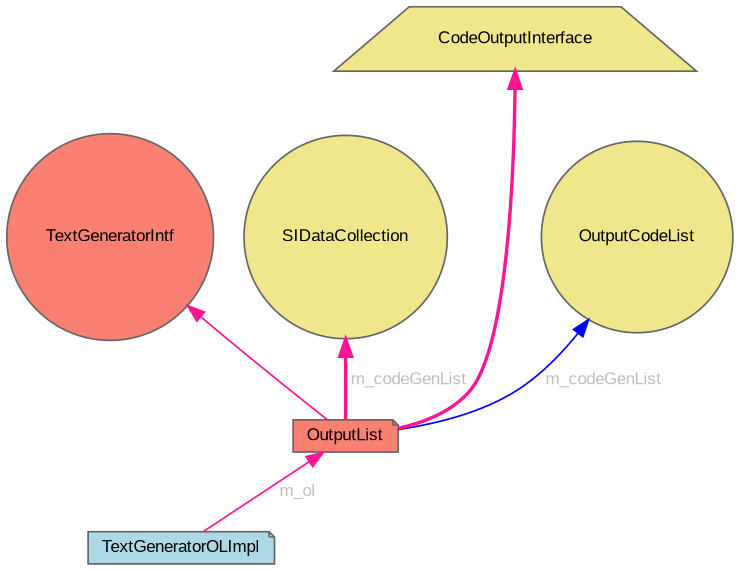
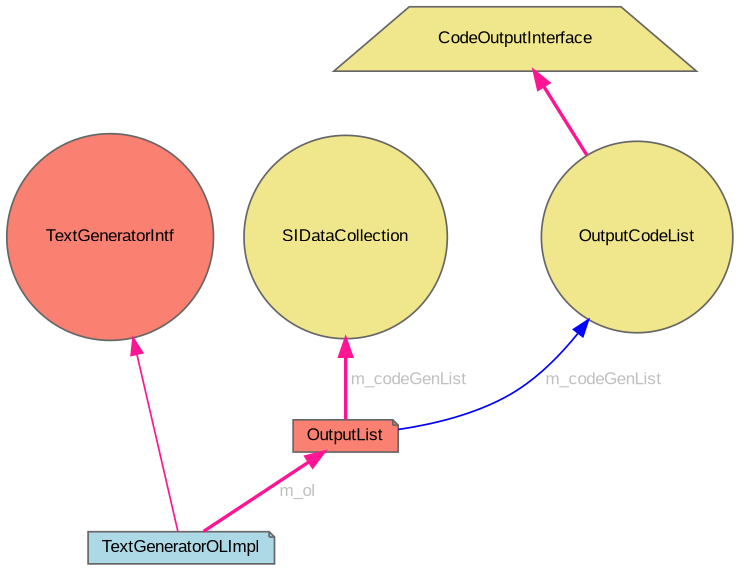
edge "OutputList" -> "CodeOutputInterface": now "OutputCodeList" -> "CodeOutputInterface"
edge "OutputList" -> "TextGeneratorIntf": now "TextGeneratorOLImpl" -> "TextGeneratorIntf"
edge "TextGeneratorOLImpl" -> "OutputList": style solid -> bold
